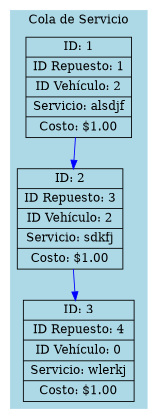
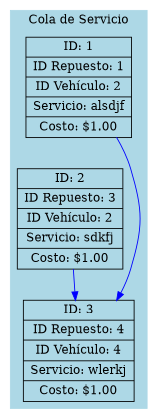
edge "ID: 1" -> "ID: 2": now "ID: 1" -> "ID: 3"
node "ID: 3": text "ID Vehículo: 0" -> "ID Vehículo: 4"
